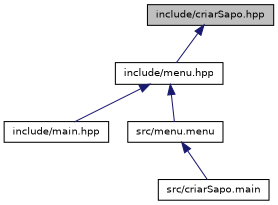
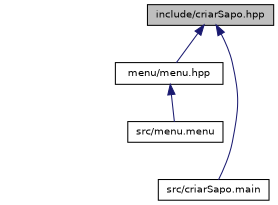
node "include/menu.hpp": label "include/menu.hpp" -> "menu/menu.hpp"
node "include/main.hpp": removed
edge "src/criarSapo.main" -> "src/menu.menu": now "src/criarSapo.main" -> "include/criarSapo.hpp"
